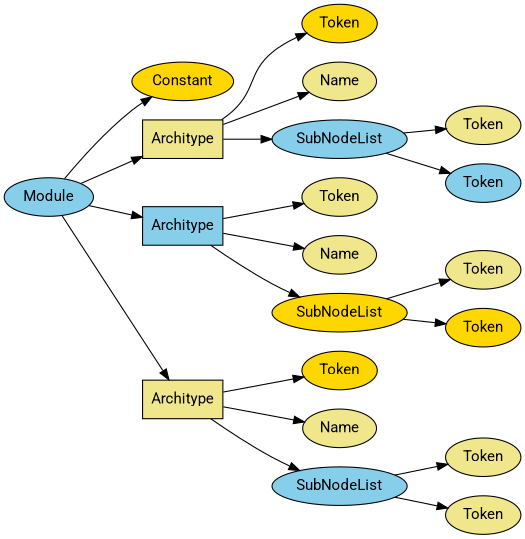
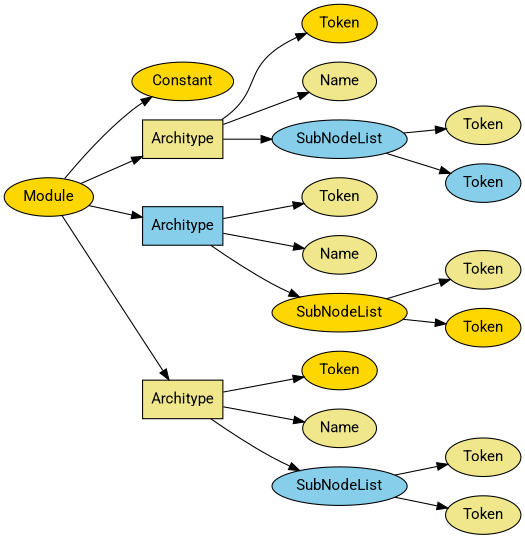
node "Module": fillcolor skyblue -> gold
